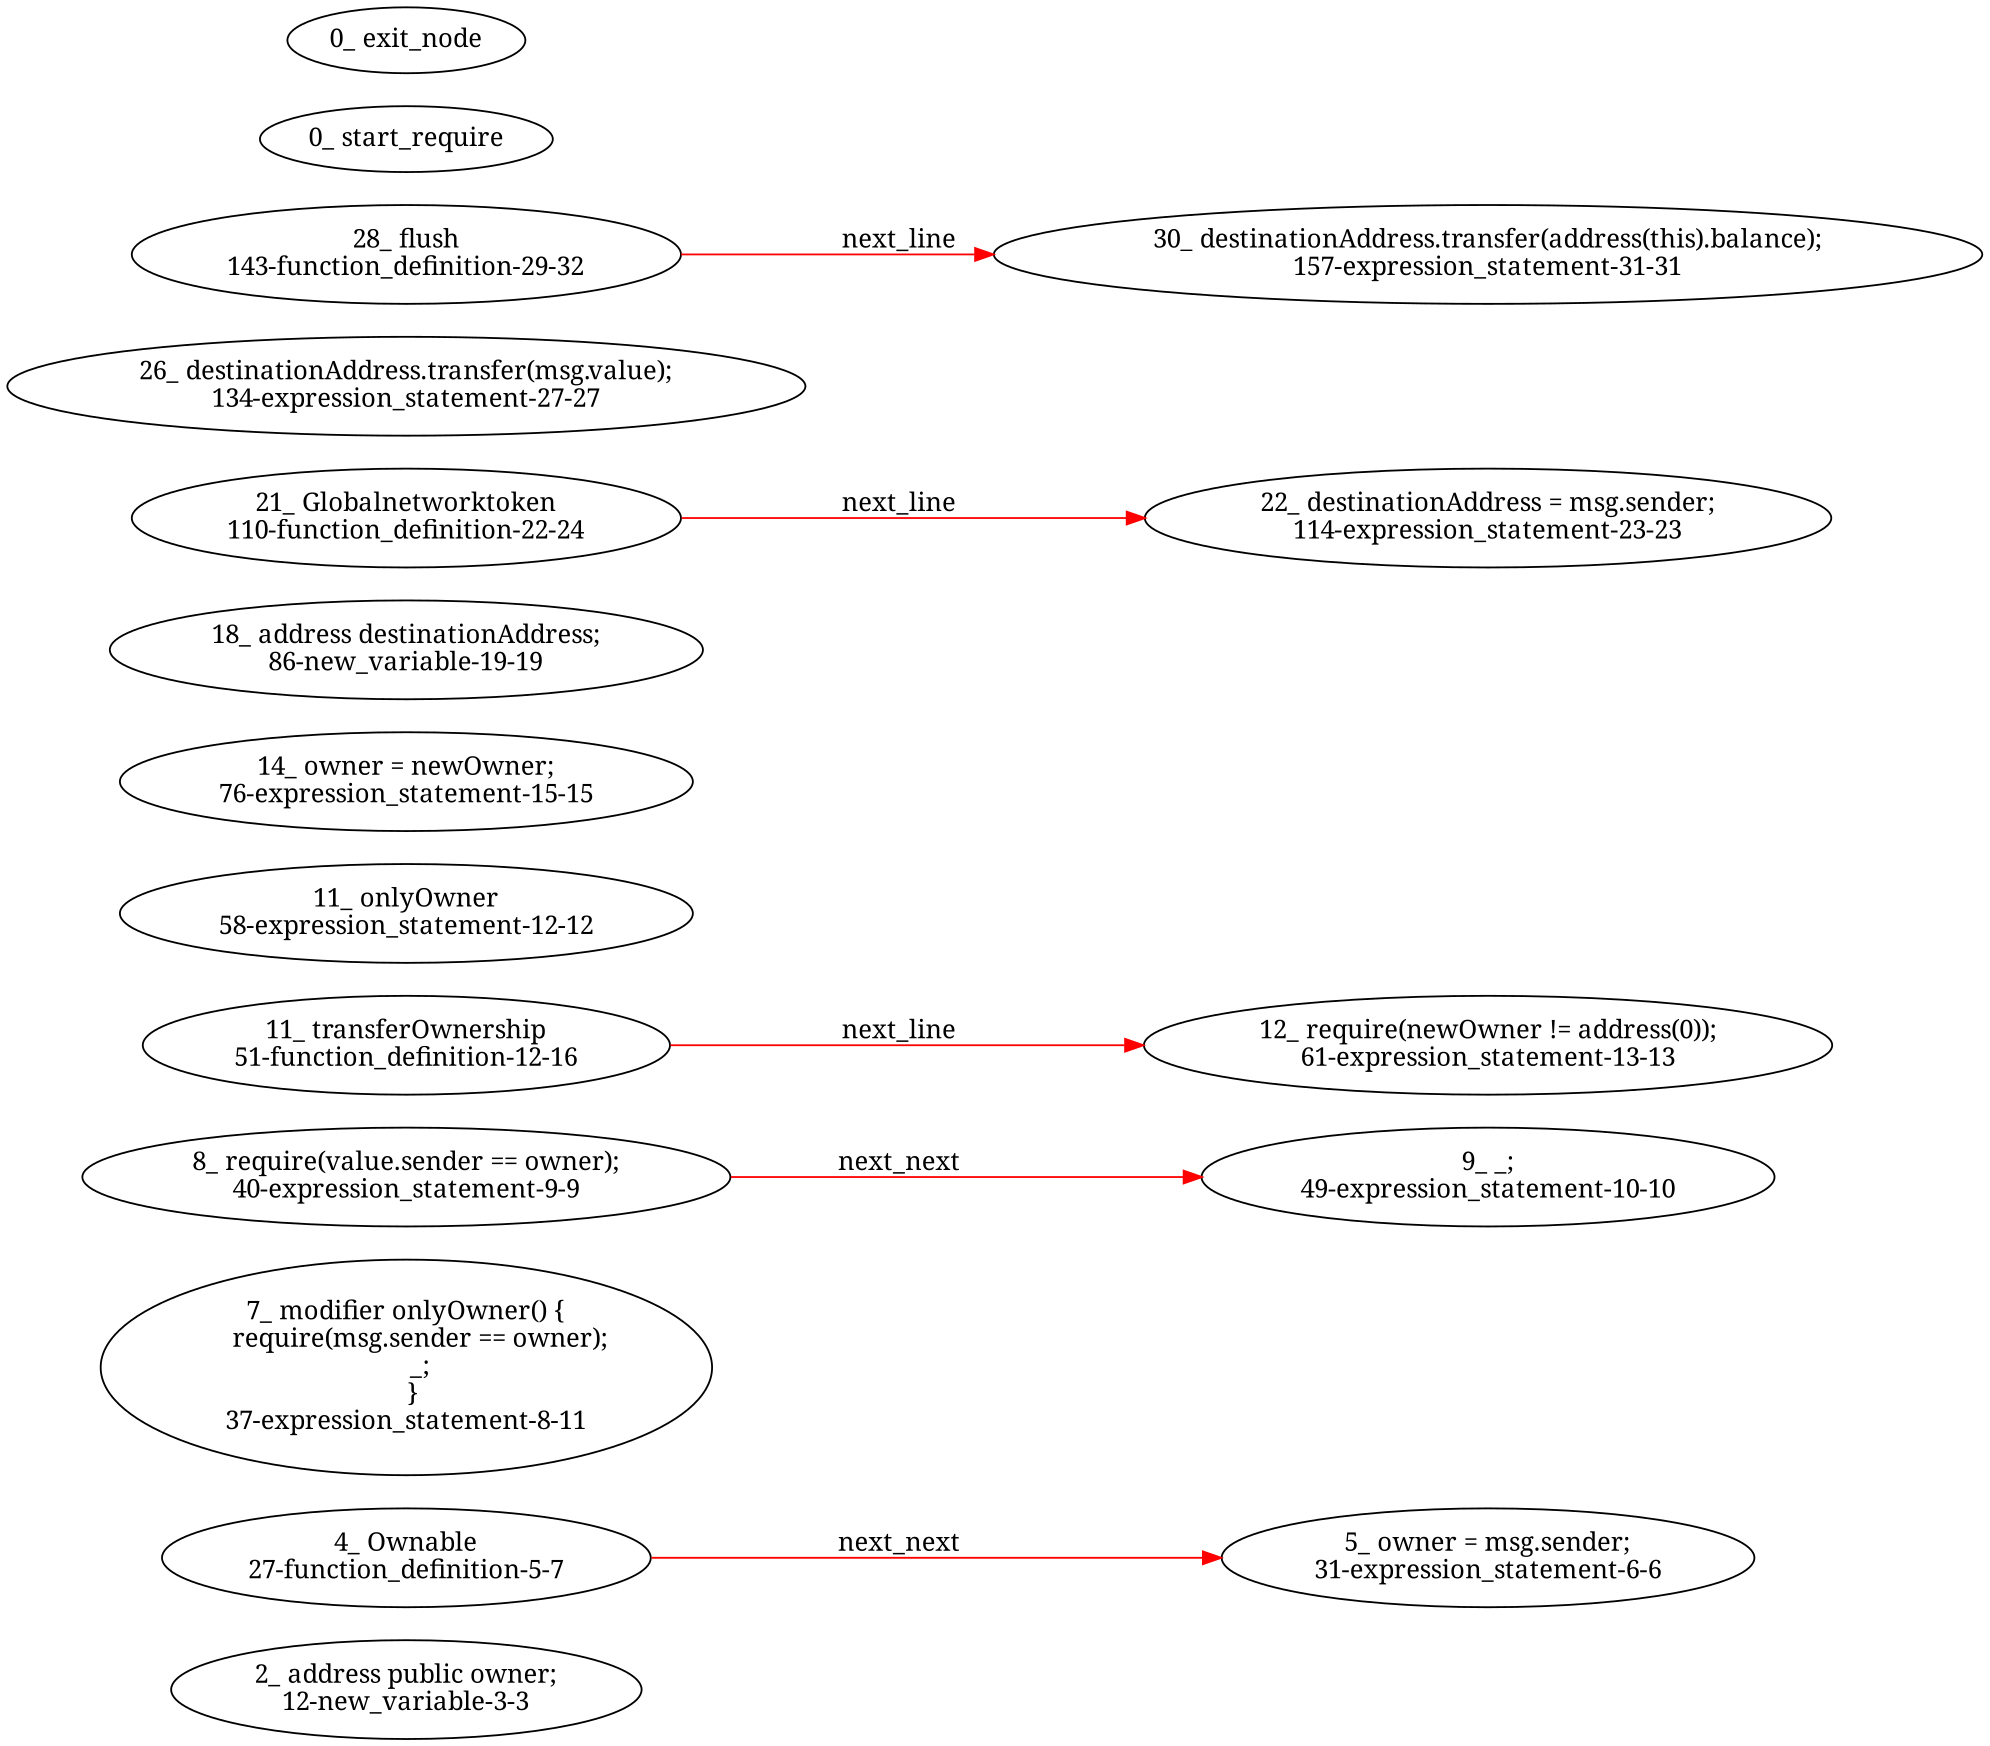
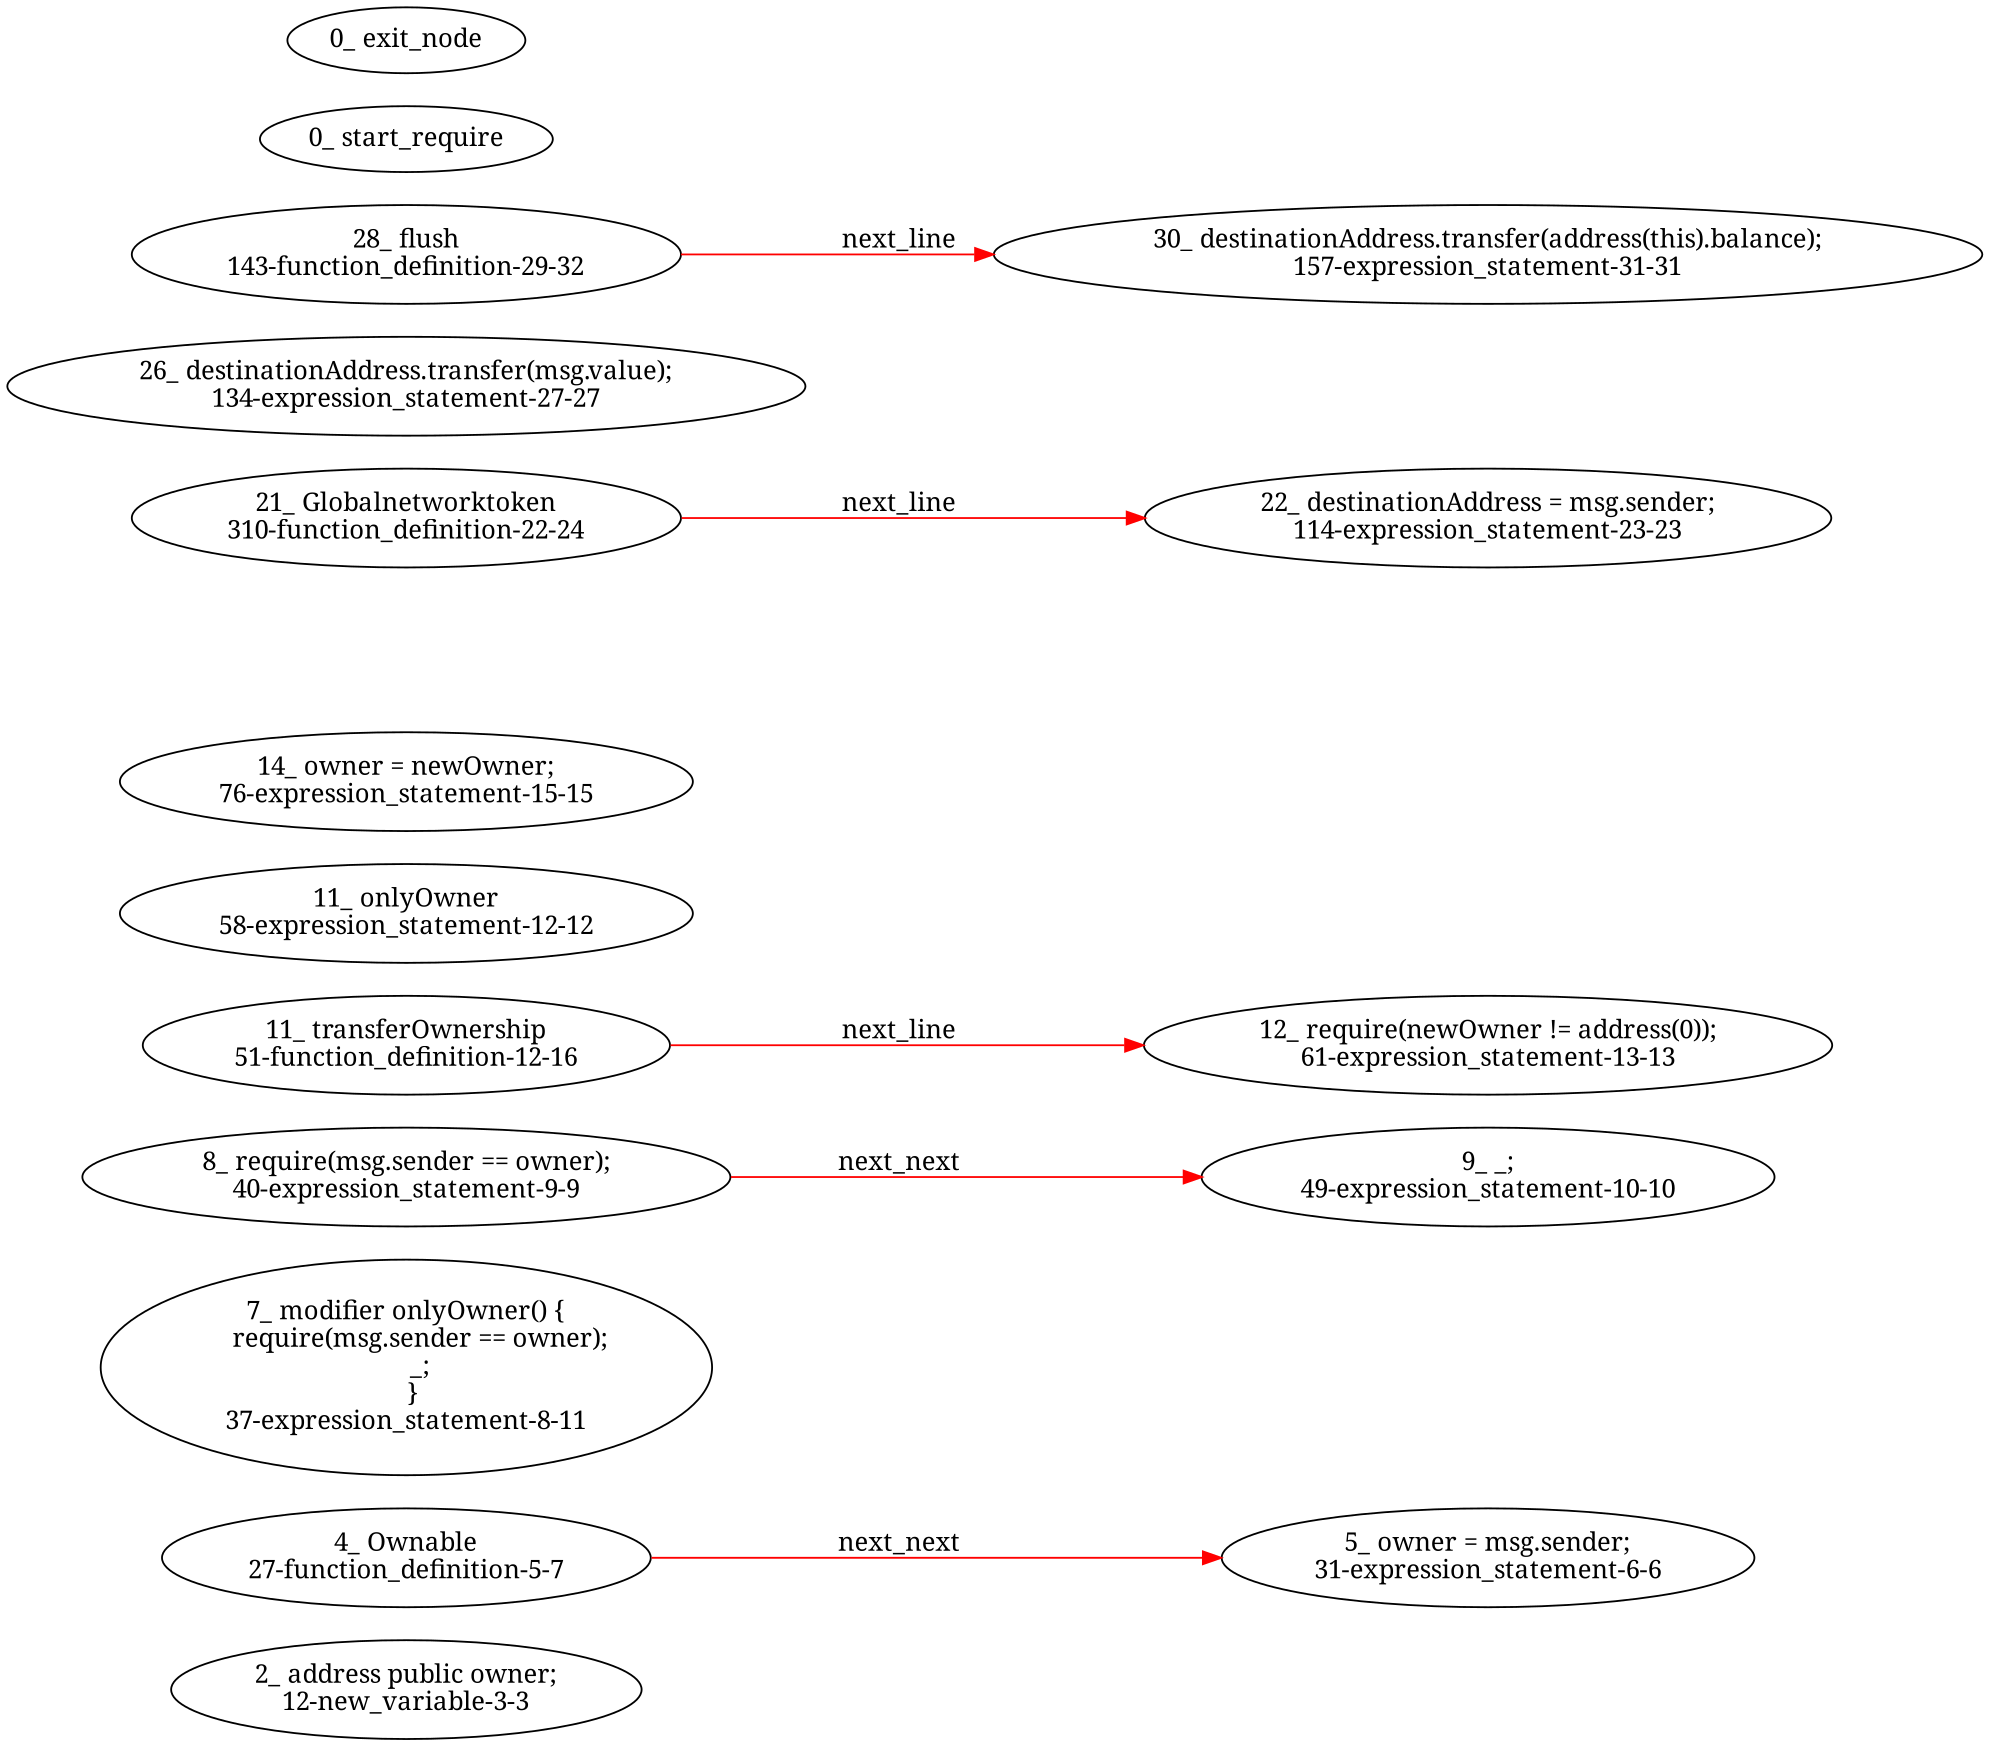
node "21_ Globalnetworktoken 110-function_definition-22-24": label "21_ Globalnetworktoken 110-function_definition-22-24" -> "21_ Globalnetworktoken 310-function_definition-22-24"
node "18_ address destinationAddress; 86-new_variable-19-19": removed
node "8_ require(value.sender == owner); 40-expression_statement-9-9": label "8_ require(value.sender == owner); 40-expression_statement-9-9" -> "8_ require(msg.sender == owner); 40-expression_statement-9-9"
